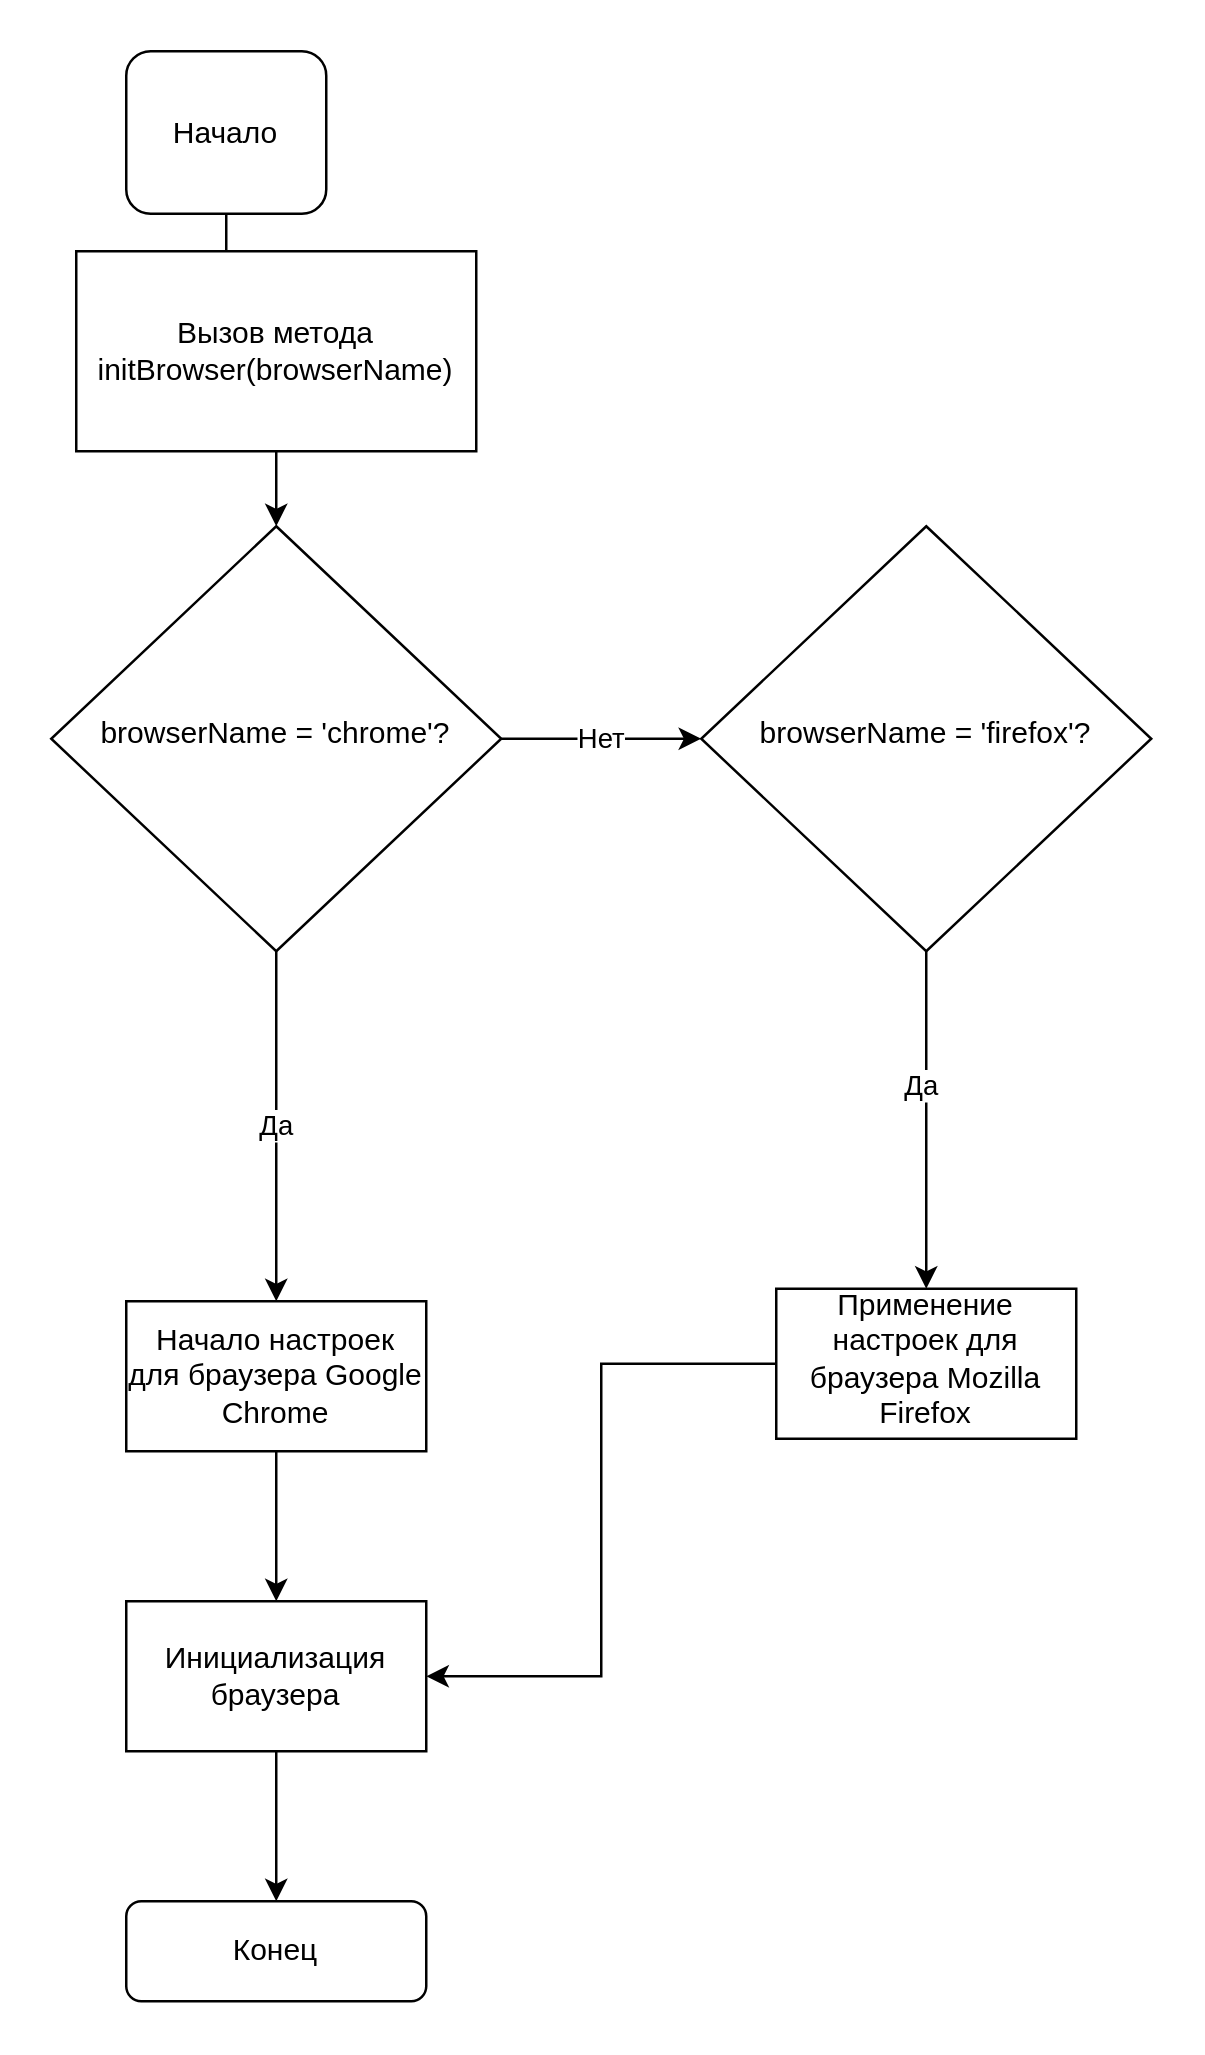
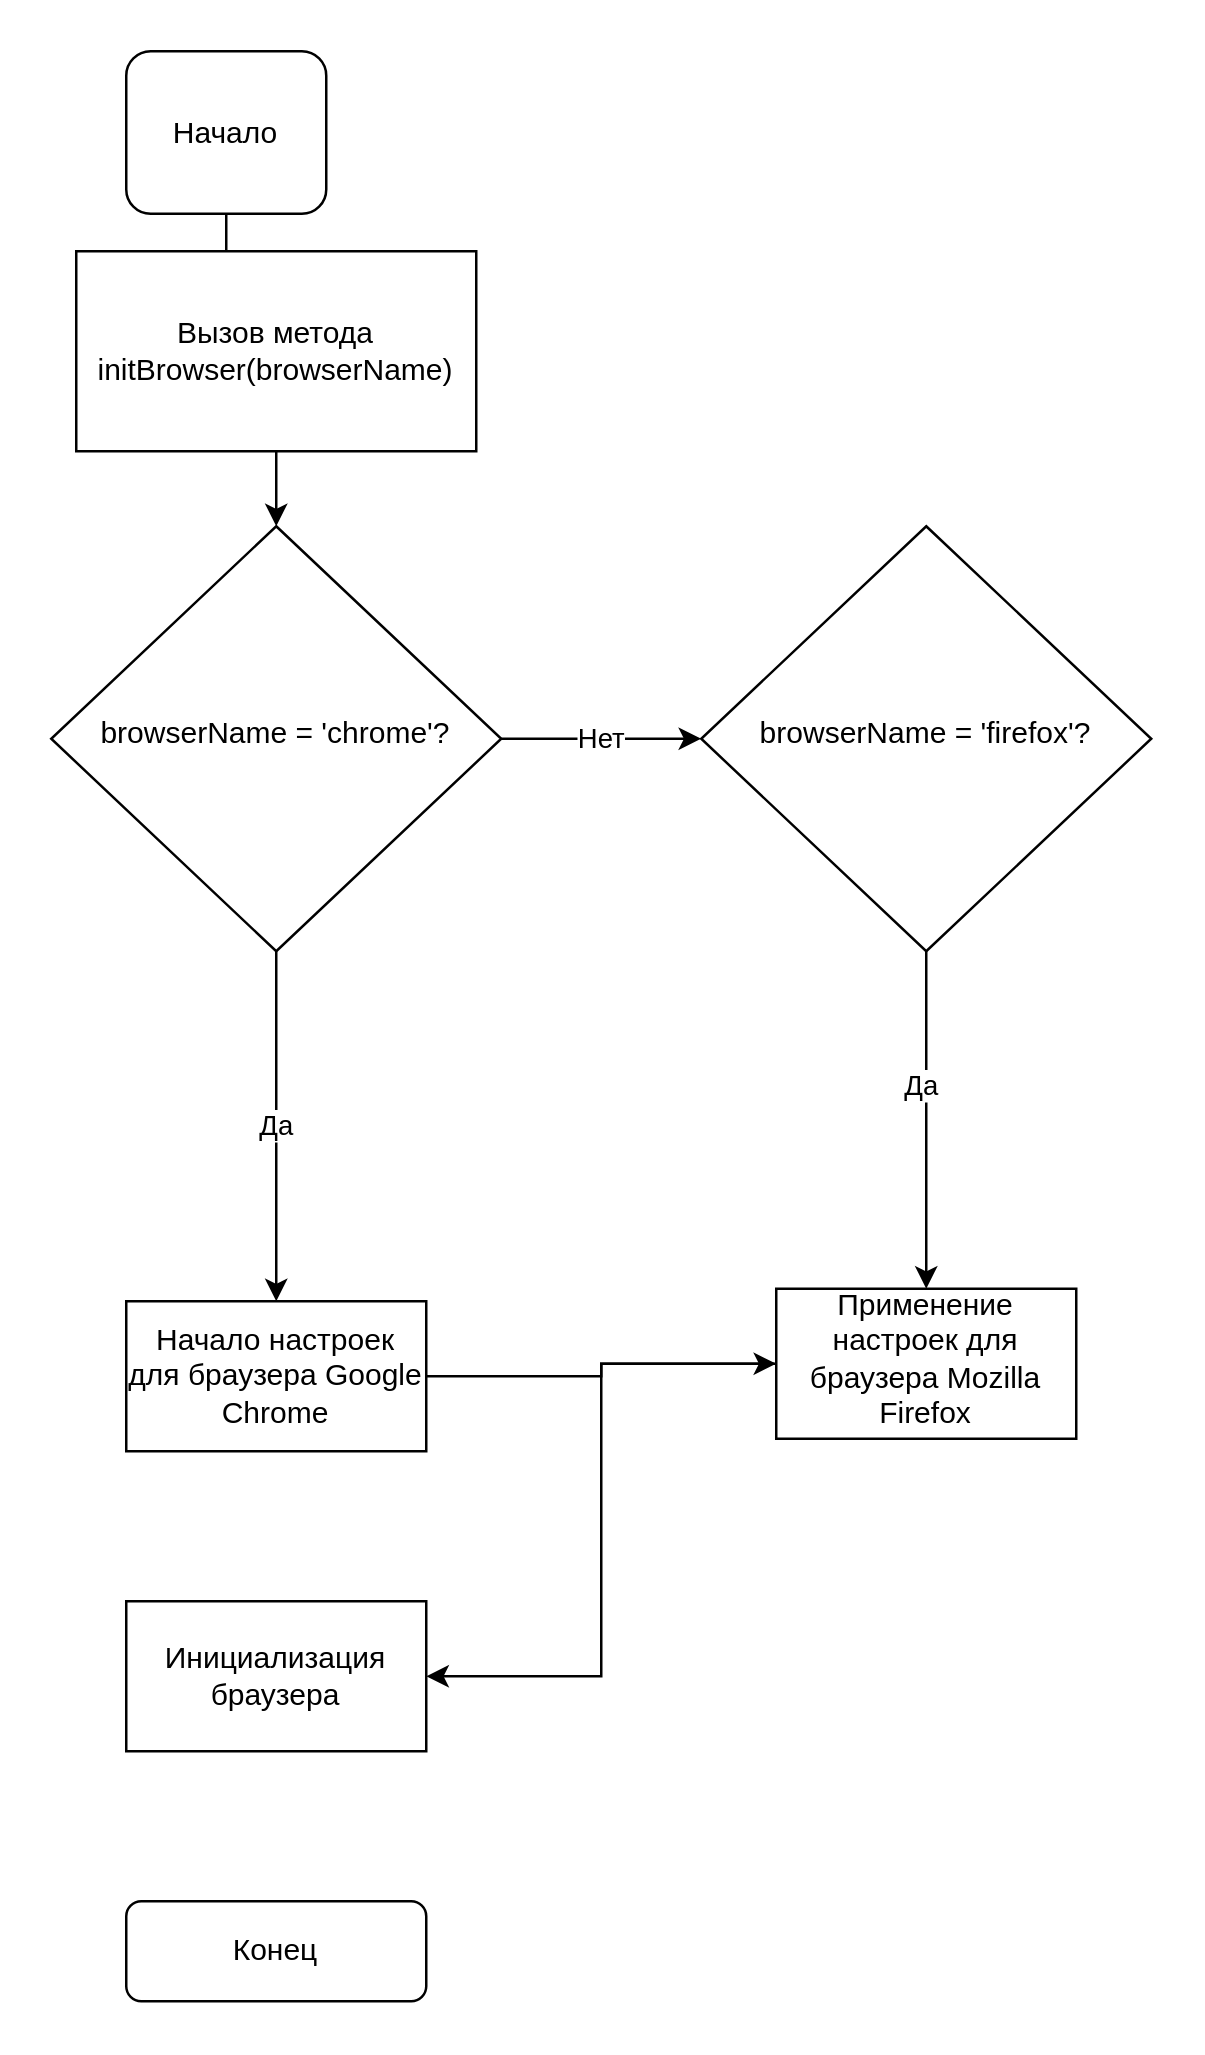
edge "Начало настроек для браузера Google Chrome" -> "Инициализация браузера": now "Начало настроек для браузера Google Chrome" -> "Применение настроек для браузера Mozilla Firefox"
edge "Инициализация браузера" -> "Конец": removed
